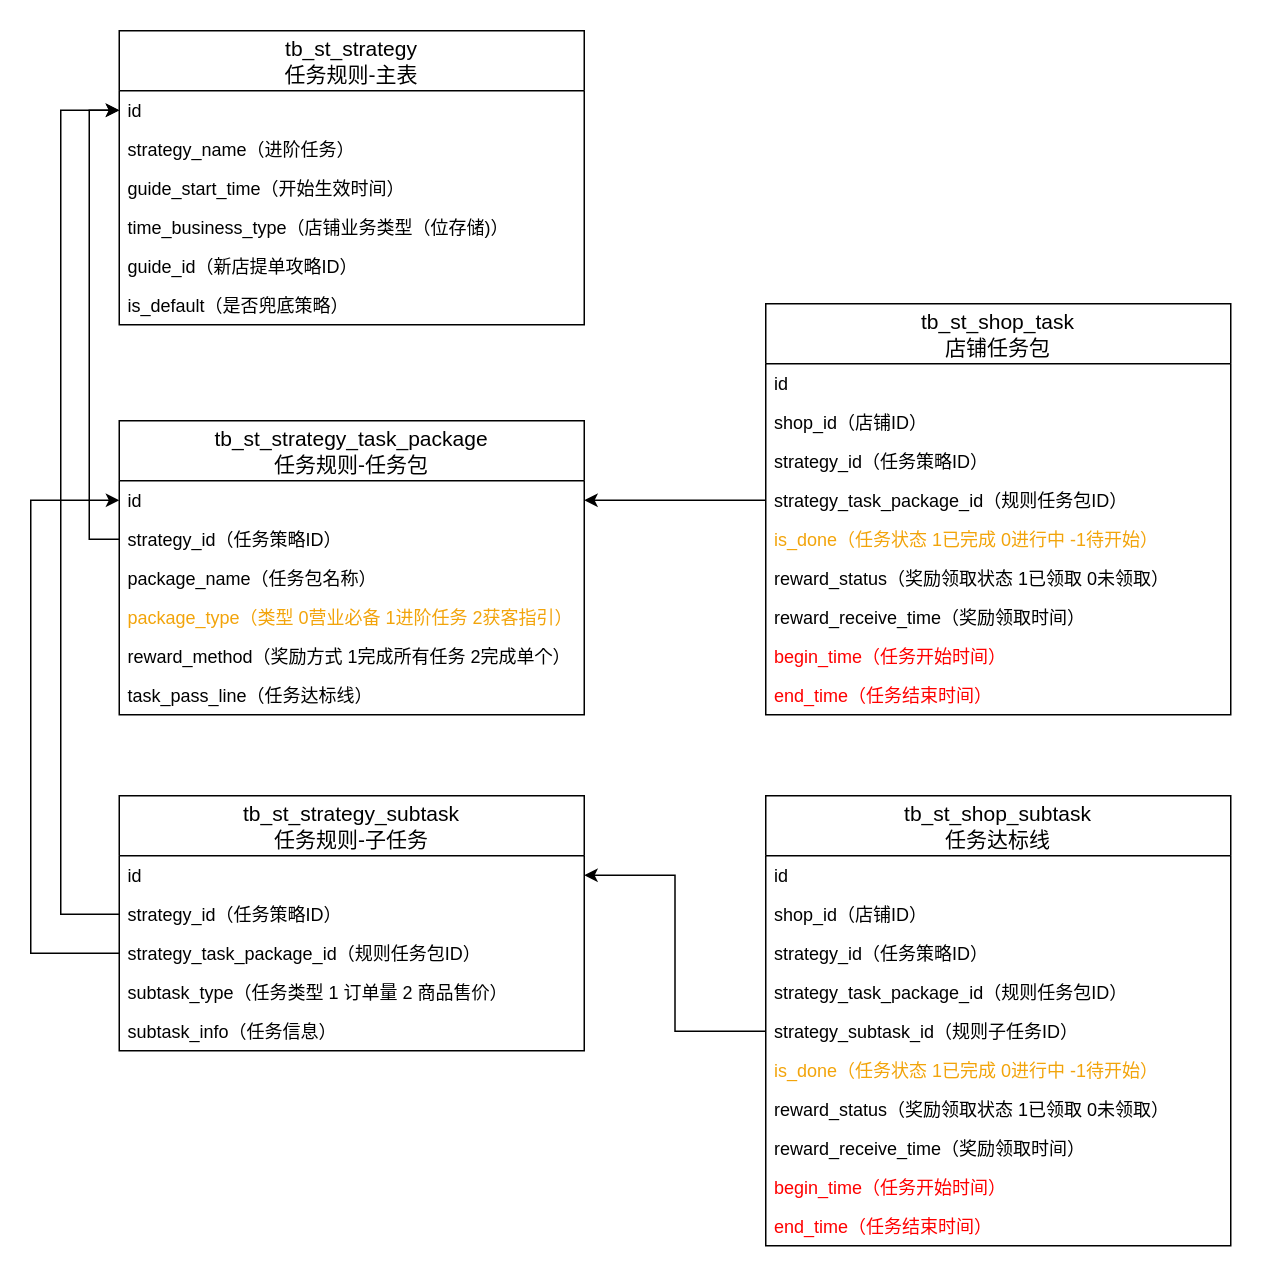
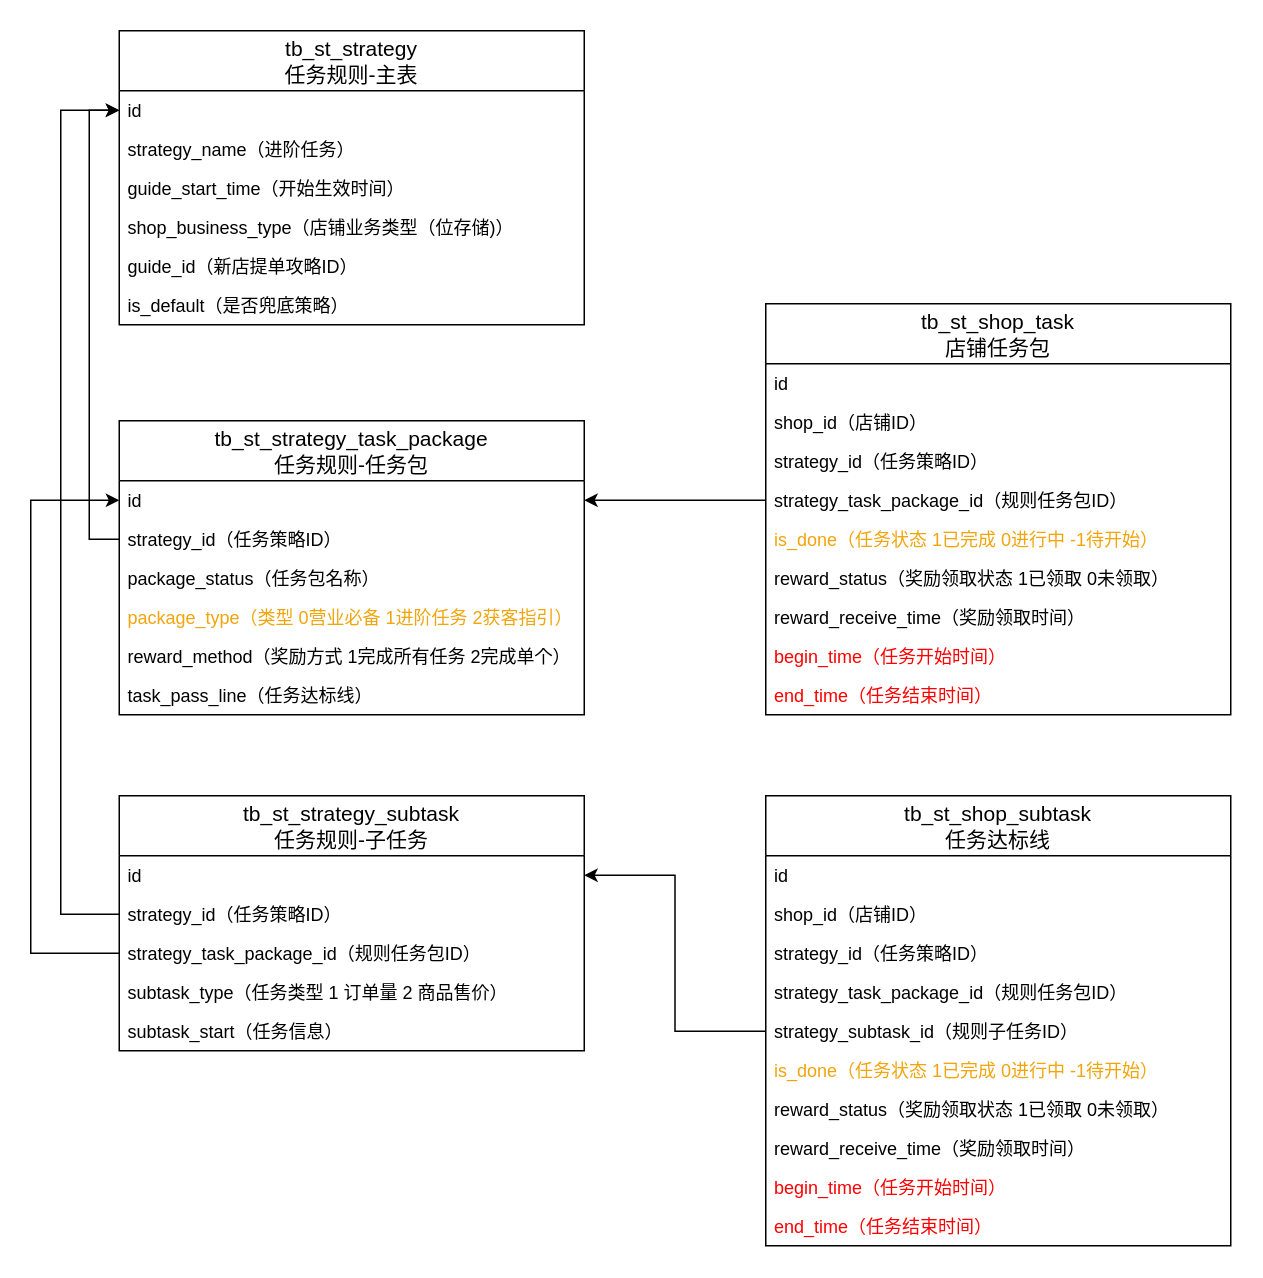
node "time_business_type（店铺业务类型（位存储)）": label "time_business_type（店铺业务类型（位存储)）" -> "shop_business_type（店铺业务类型（位存储)）"
node "package_name（任务包名称）": label "package_name（任务包名称）" -> "package_status（任务包名称）"
node "subtask_info（任务信息）": label "subtask_info（任务信息）" -> "subtask_start（任务信息）"
